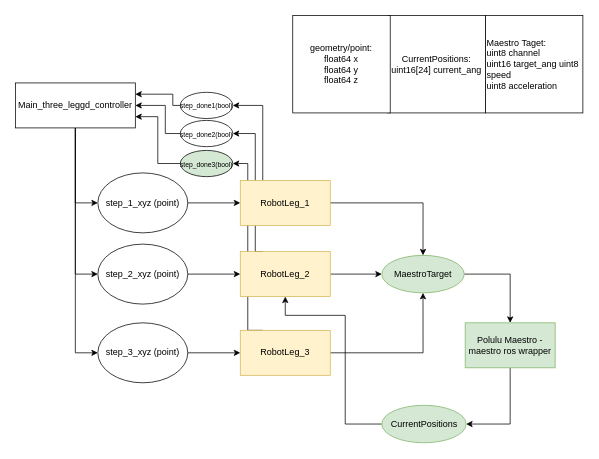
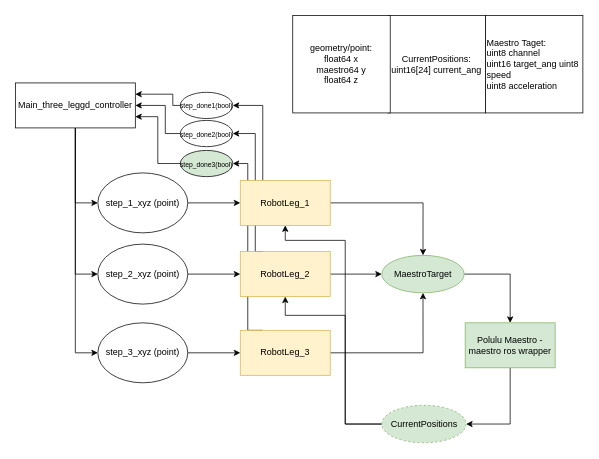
node "geometry/point: float64 x float64 y float64 z": label "geometry/point: float64 x float64 y float64 z" -> "geometry/point: float64 x maestro64 y float64 z"
edge "CurrentPositions" -> "RobotLeg_1": added
node "CurrentPositions": style solid -> dashed
